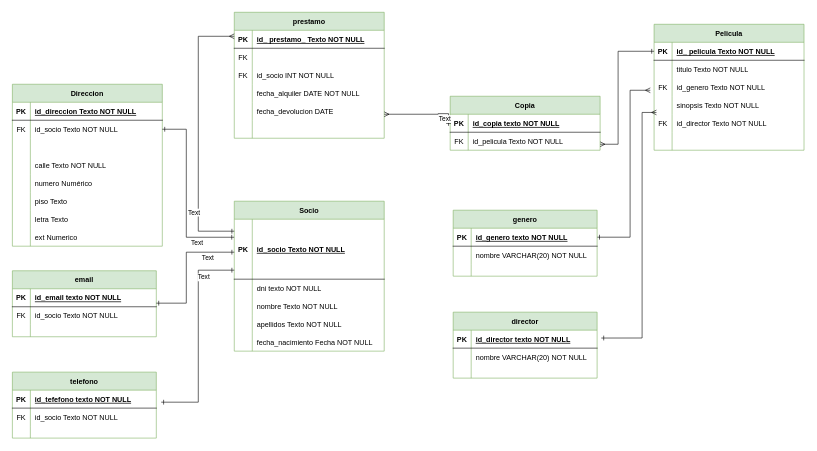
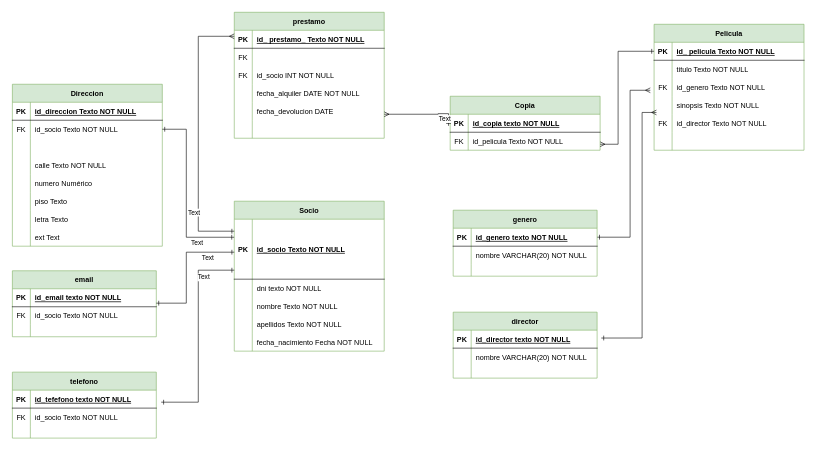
node "ext Numerico": label "ext Numerico" -> "ext Text"
